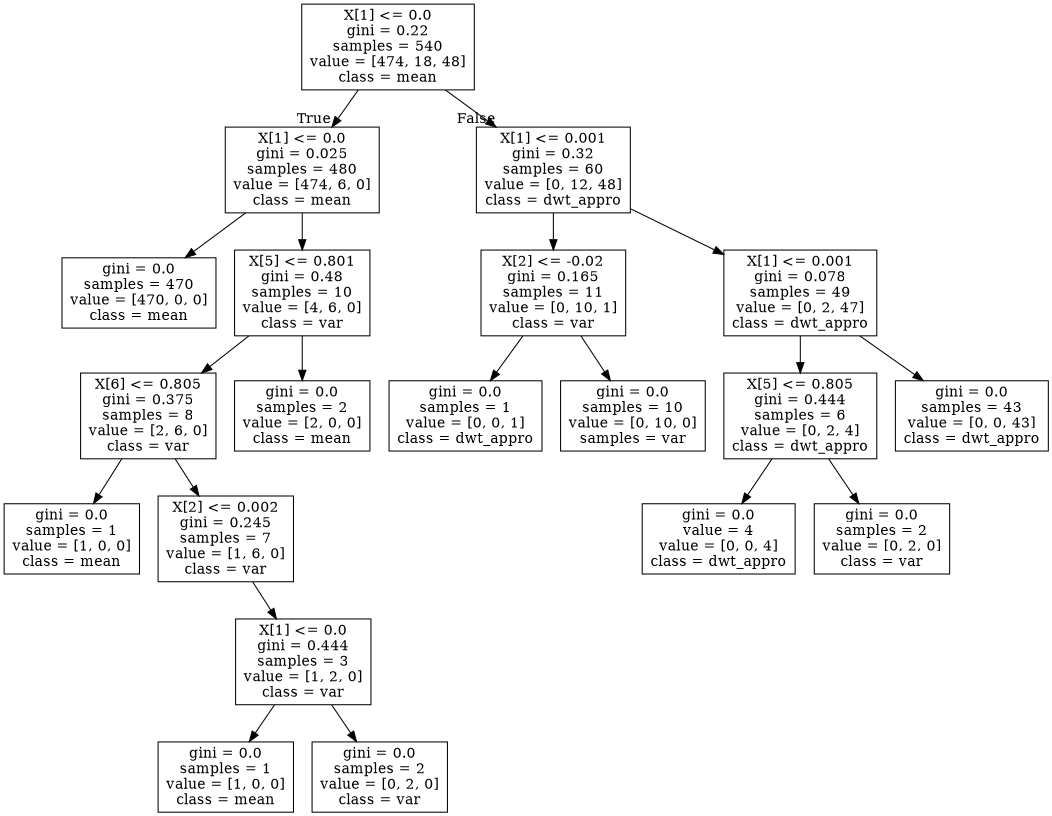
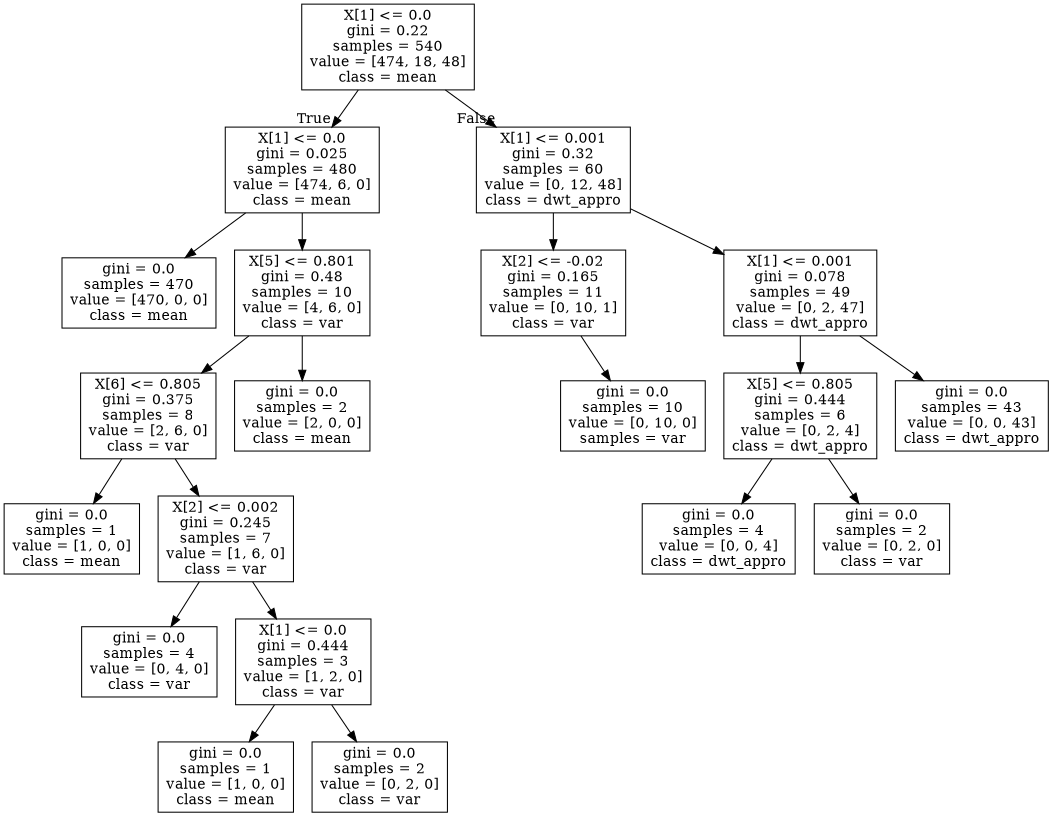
node "gini = 0.0 samples = 1 value = [0, 0, 1] class = dwt_appro": removed
node "gini = 0.0 value = 4 value = [0, 0, 4] class = dwt_appro": label "gini = 0.0 value = 4 value = [0, 0, 4] class = dwt_appro" -> "gini = 0.0 samples = 4 value = [0, 0, 4] class = dwt_appro"
node "gini = 0.0 samples = 4 value = [0, 4, 0] class = var": added
